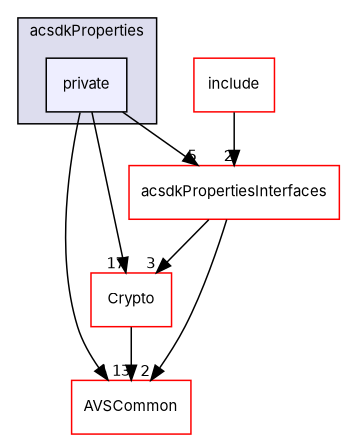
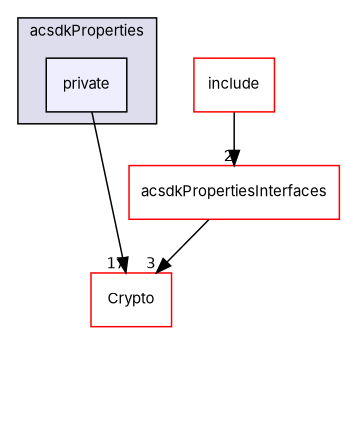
edge "private" -> "acsdkPropertiesInterfaces": removed
node "AVSCommon": removed
